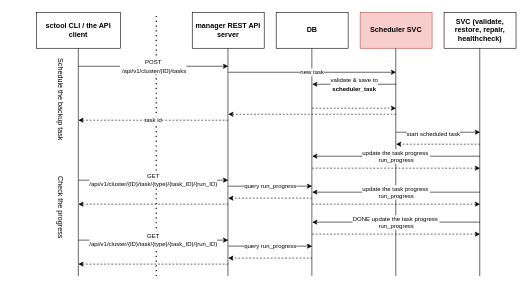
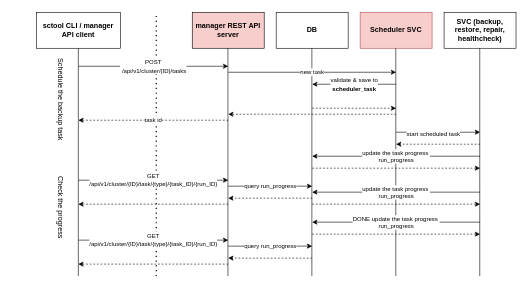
node "sctool CLI / the API client": label "sctool CLI / the API client" -> "sctool CLI / manager API client"
node "manager REST API server": fillcolor #ffffff -> #f8cecc
node "SVC (validate, restore, repair, healthcheck)": label "SVC (validate, restore, repair, healthcheck)" -> "SVC (backup, restore, repair, healthcheck)"
